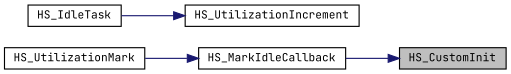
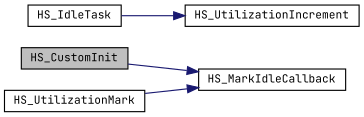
edge "HS_MarkIdleCallback" -> "HS_CustomInit": reversed
